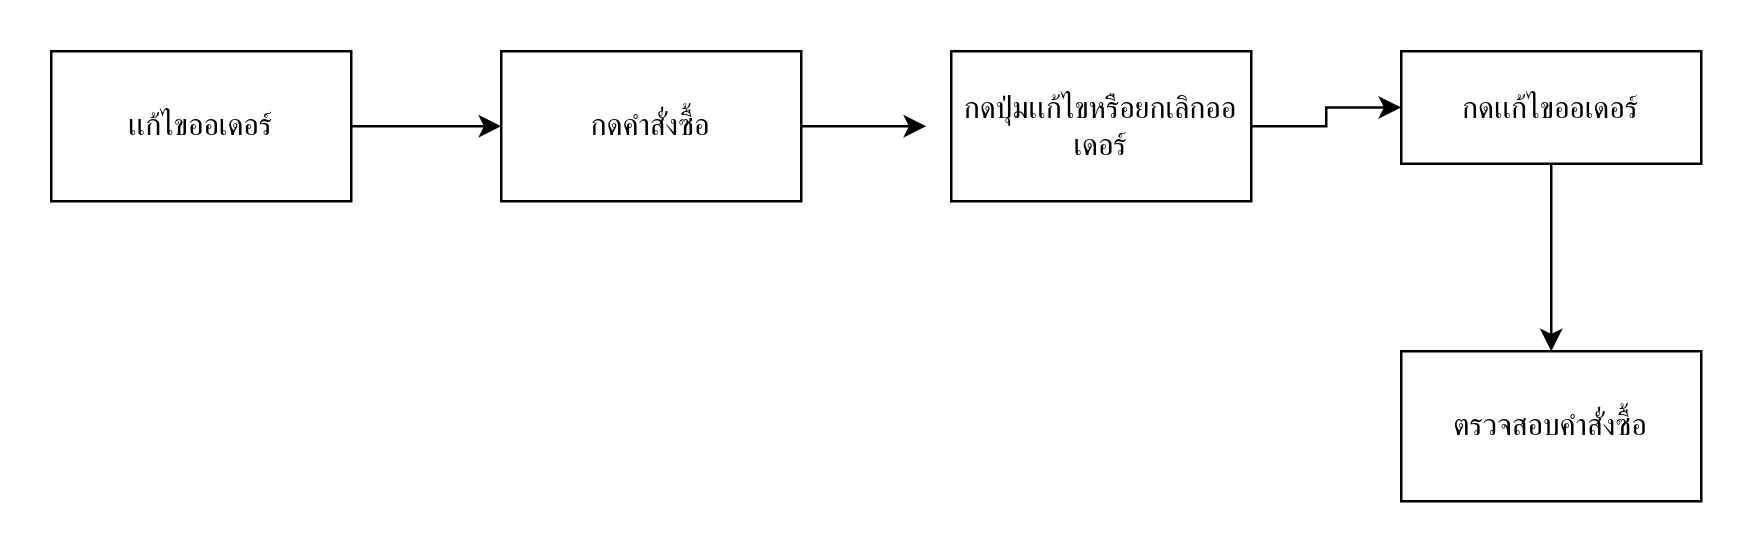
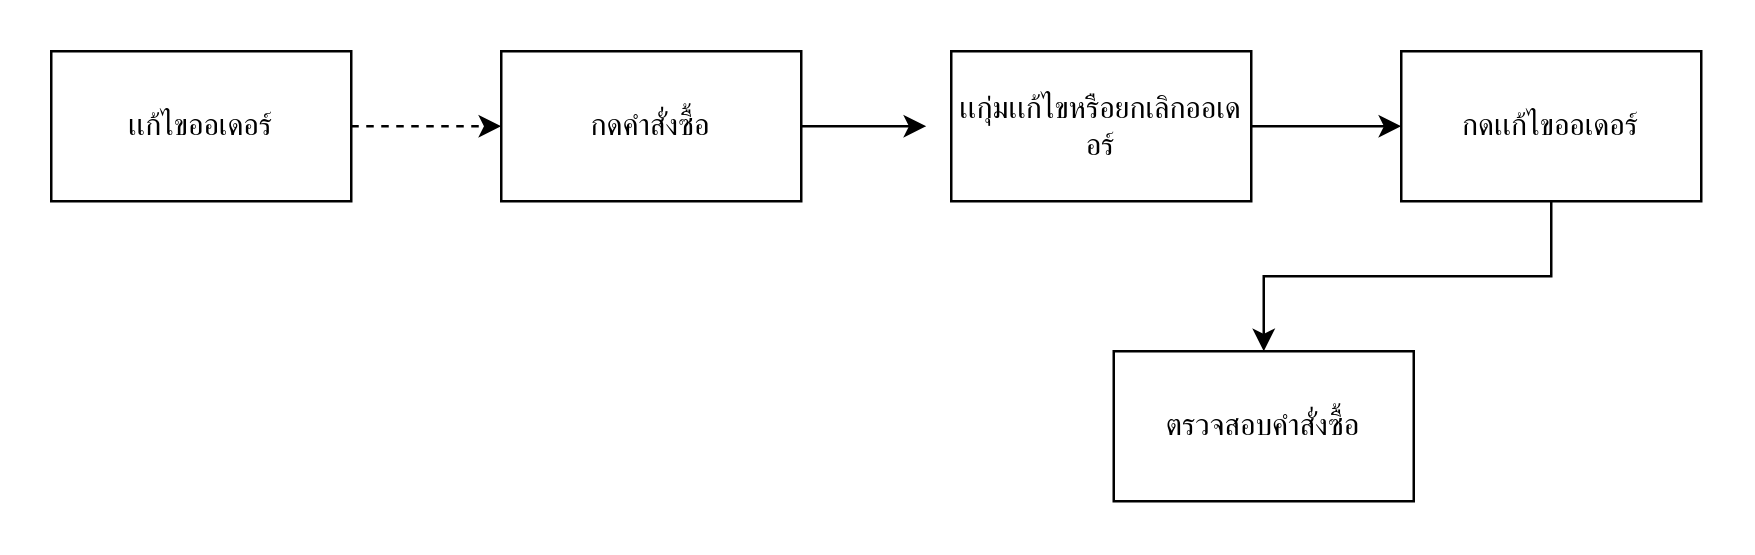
node "กดเเก้ไขออเดอร์": size 300x113 -> 300x150
edge "เเก้ไขออเดอร์" -> "กดคำสั่งซื้อ": style solid -> dashed
node "กดปุ่มเเก้ไขหรือยกเลิกออเดอร์": label "กดปุ่มเเก้ไขหรือยกเลิกออเดอร์" -> "เเกุ่มเเก้ไขหรือยกเลิกออเดอร์"
node "ตรวจสอบคำสั่งซื้อ": moved (1551, 426) -> (1264, 426)
